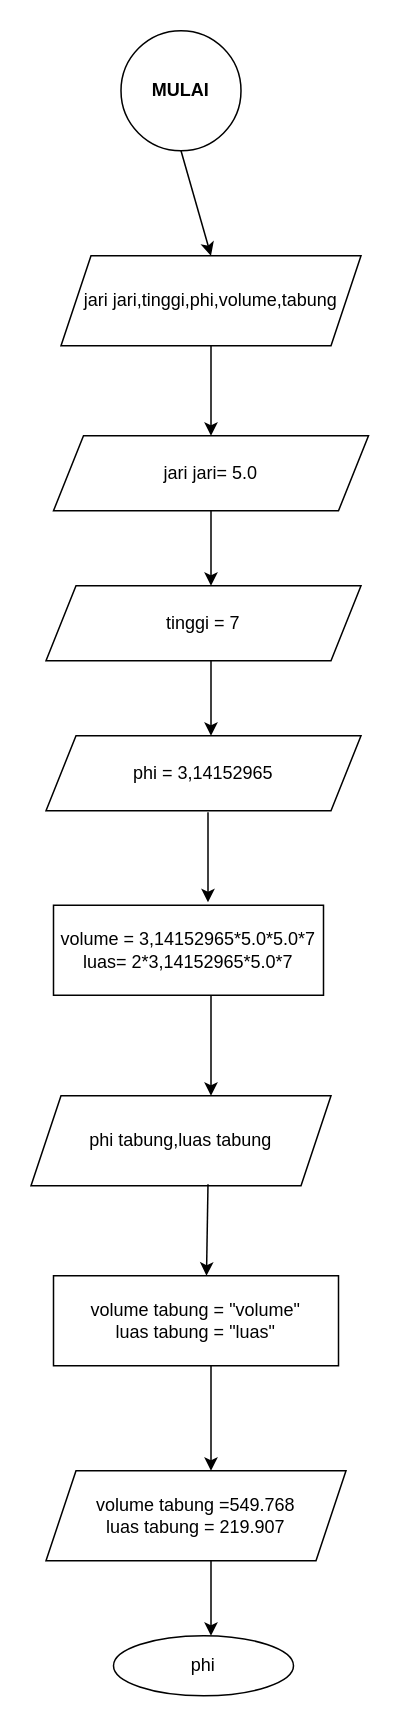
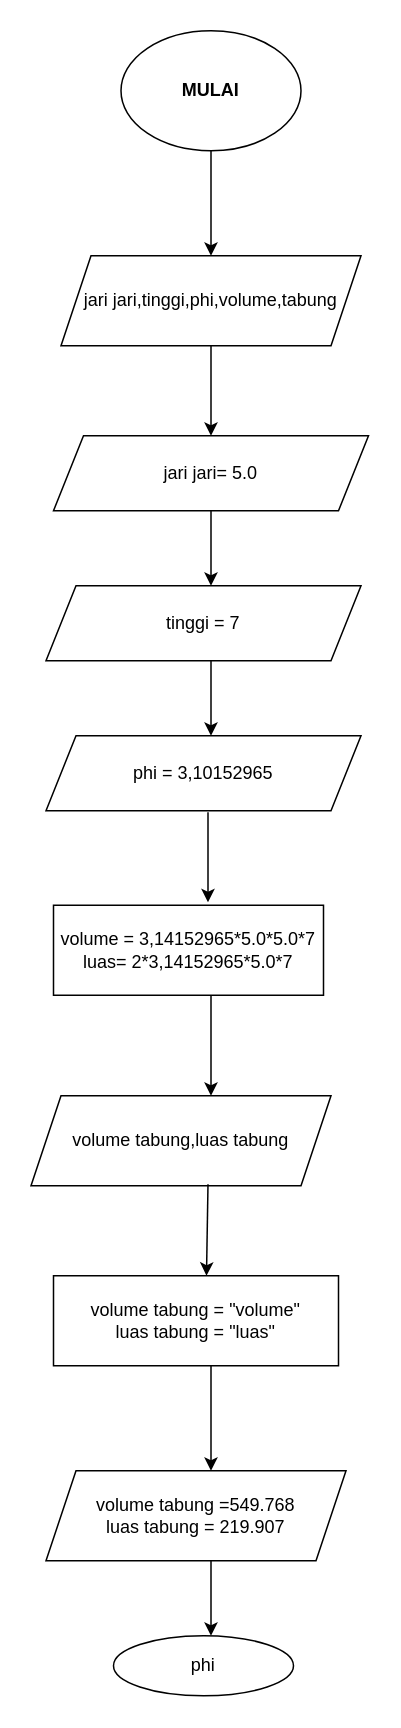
node "MULAI": size 120x120 -> 180x120
node "phi = 3,14152965": label "phi = 3,14152965" -> "phi = 3,10152965"
node "phi tabung,luas tabung": label "phi tabung,luas tabung" -> "volume tabung,luas tabung"
